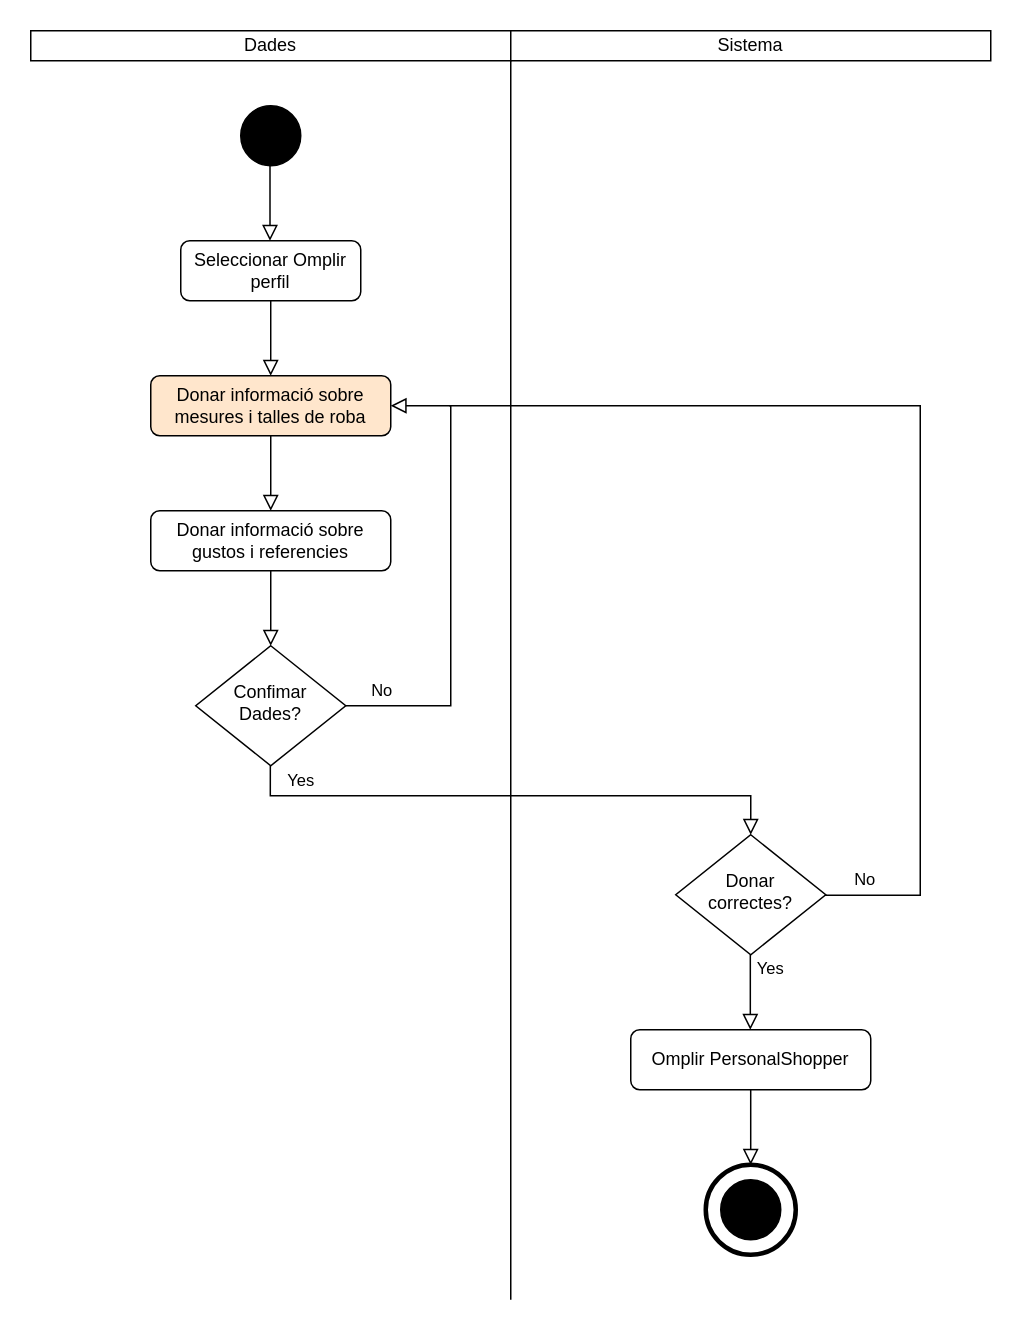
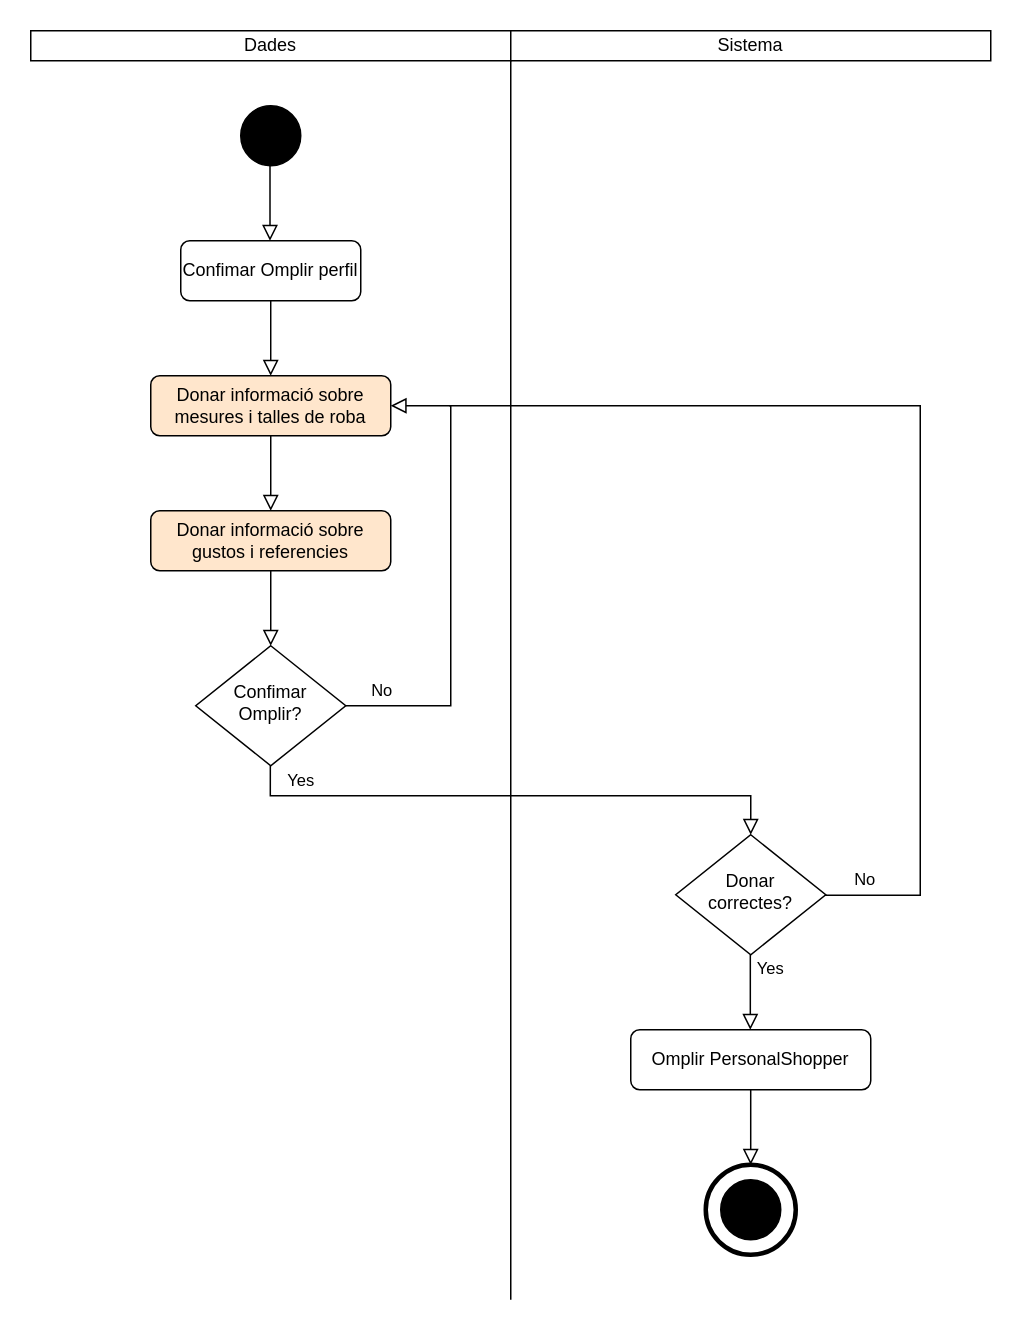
node "Seleccionar Omplir perfil": label "Seleccionar Omplir perfil" -> "Confimar Omplir perfil"
node "Donar informació sobre gustos i referencies": fillcolor #ffffff -> #ffe6cc
node "Confimar Dades?": label "Confimar Dades?" -> "Confimar Omplir?"
